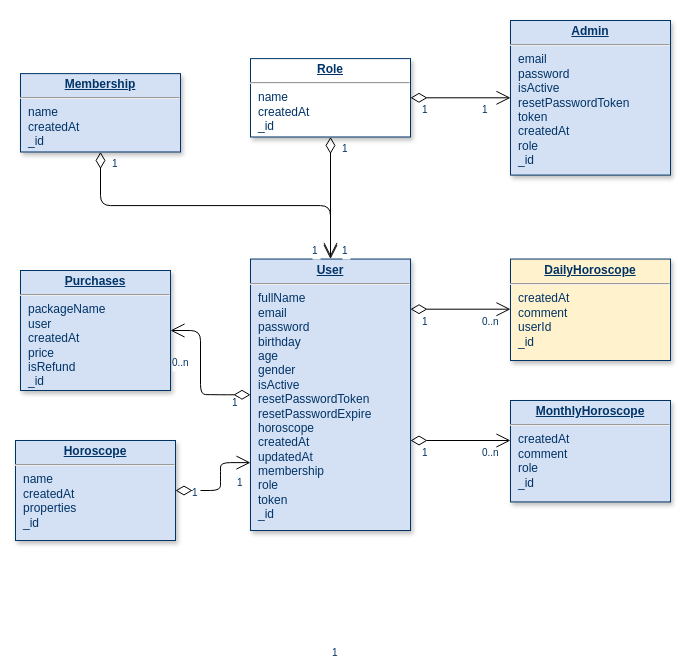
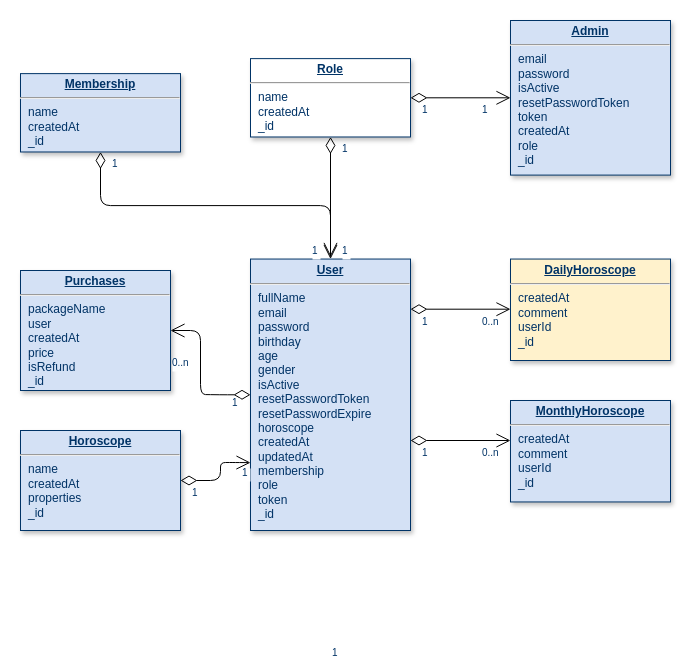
node "MonthlyHoroscope createdAt comment role _id": label "MonthlyHoroscope createdAt comment role _id" -> "MonthlyHoroscope createdAt comment userId _id"
node "Horoscope name createdAt properties _id": moved (96, 491) -> (101, 481)
